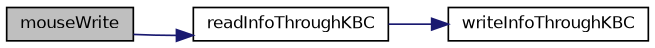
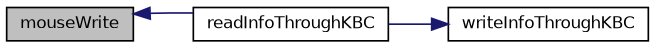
edge "mouseWrite" -> "readInfoThroughKBC": reversed
